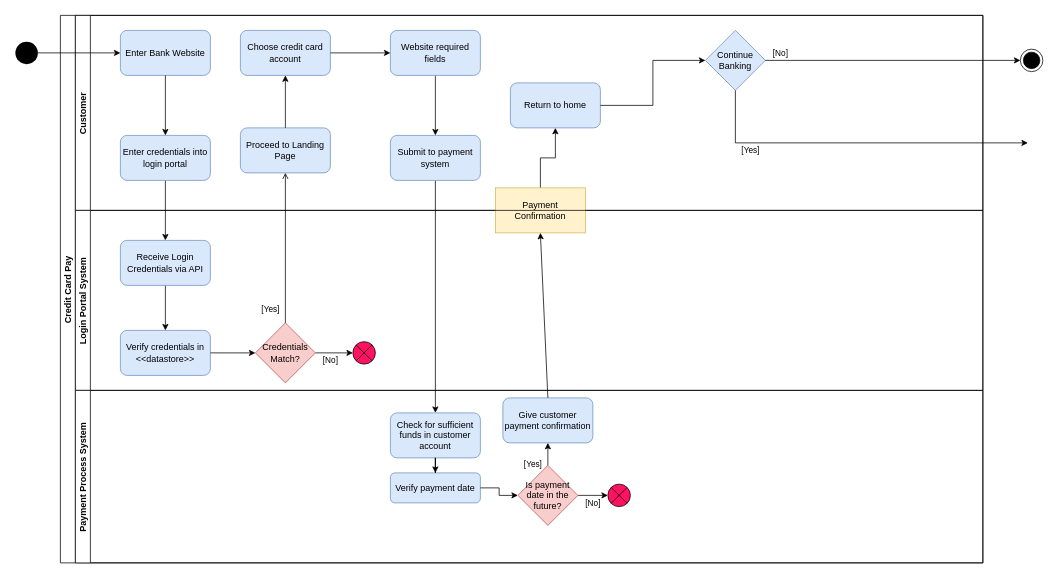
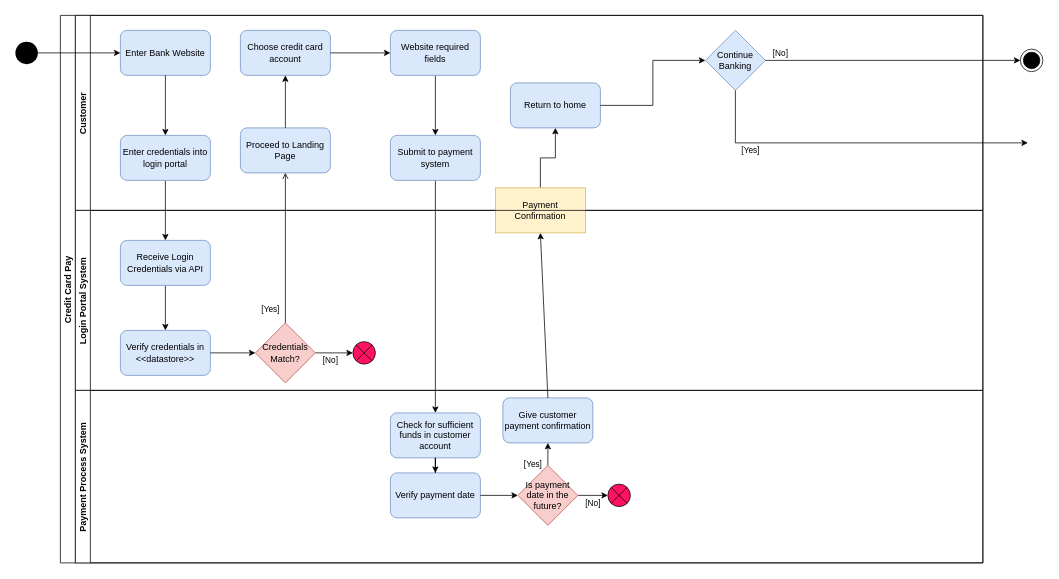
node "Verify payment date": size 90x30 -> 90x45
